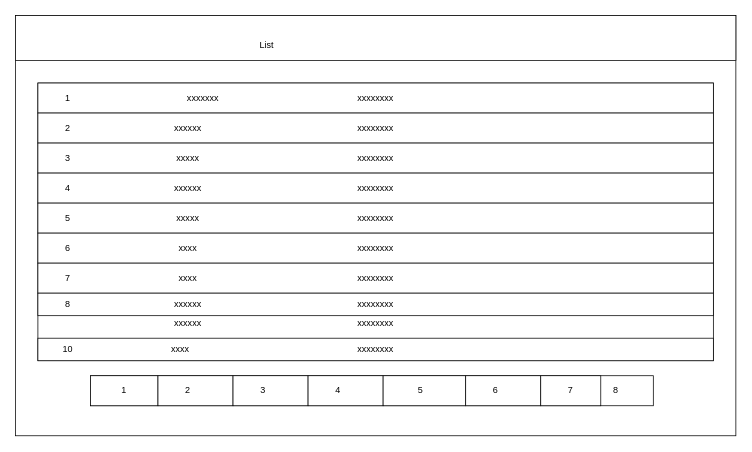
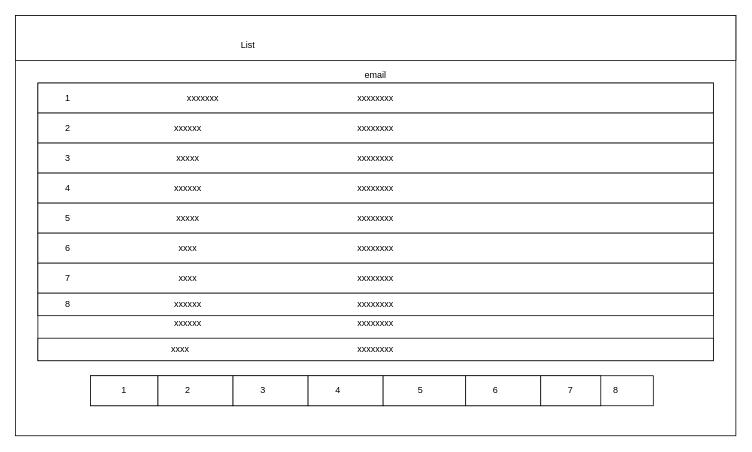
node "List": moved (267, 45) -> (248, 45)
node "email": added
node "10": removed
